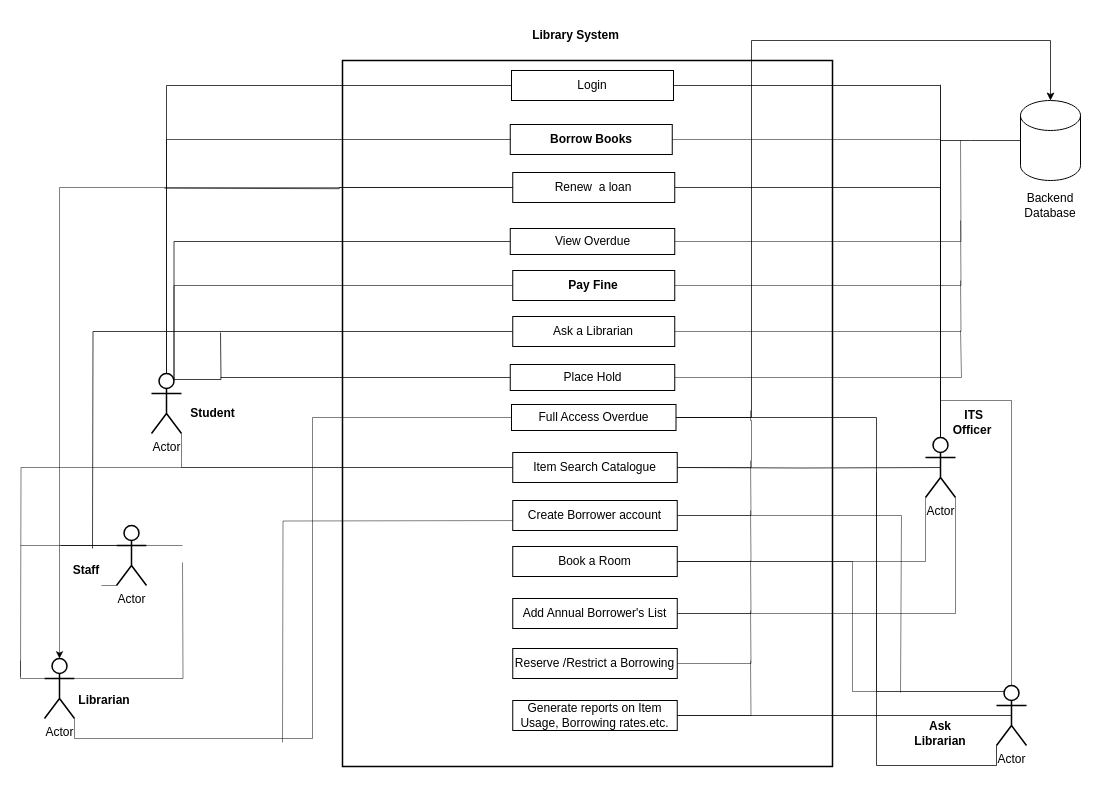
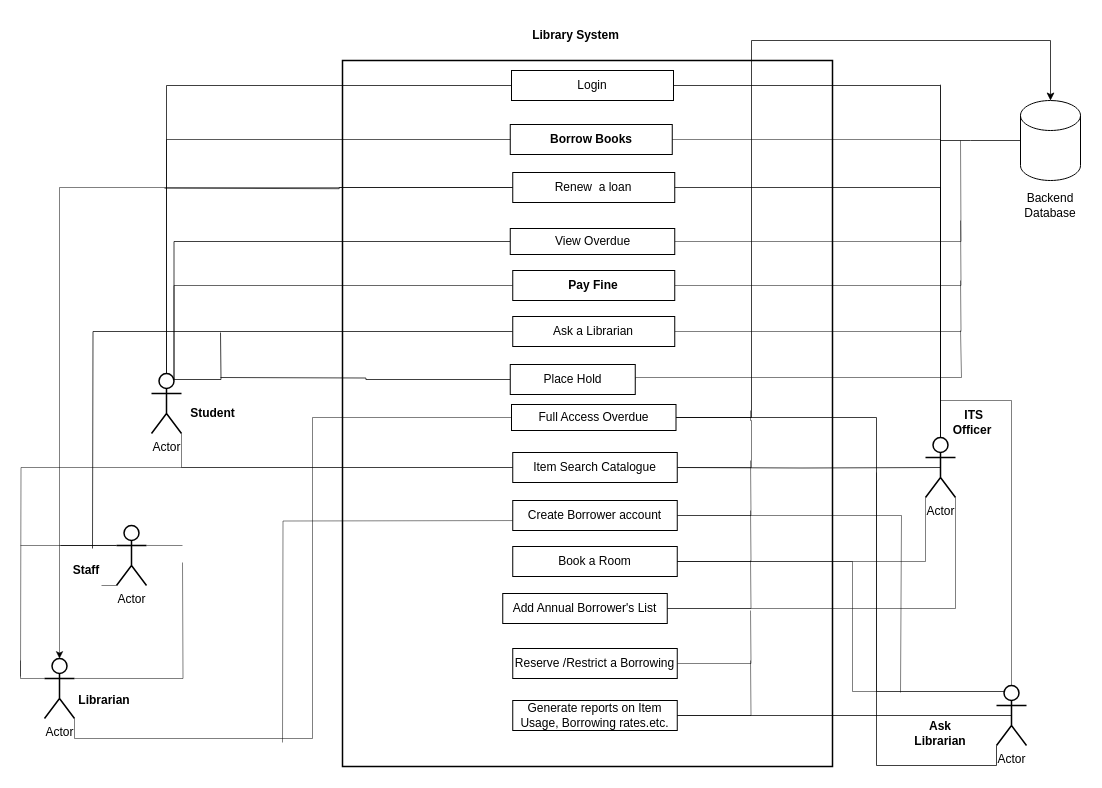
node "Place Hold": size 165x26 -> 125x30
node "Add Annual Borrower's List": moved (595, 614) -> (585, 609)
